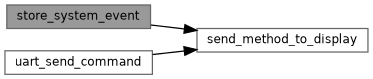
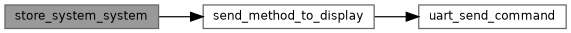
node "store_system_event": label "store_system_event" -> "store_system_system"
edge "uart_send_command" -> "send_method_to_display": reversed
